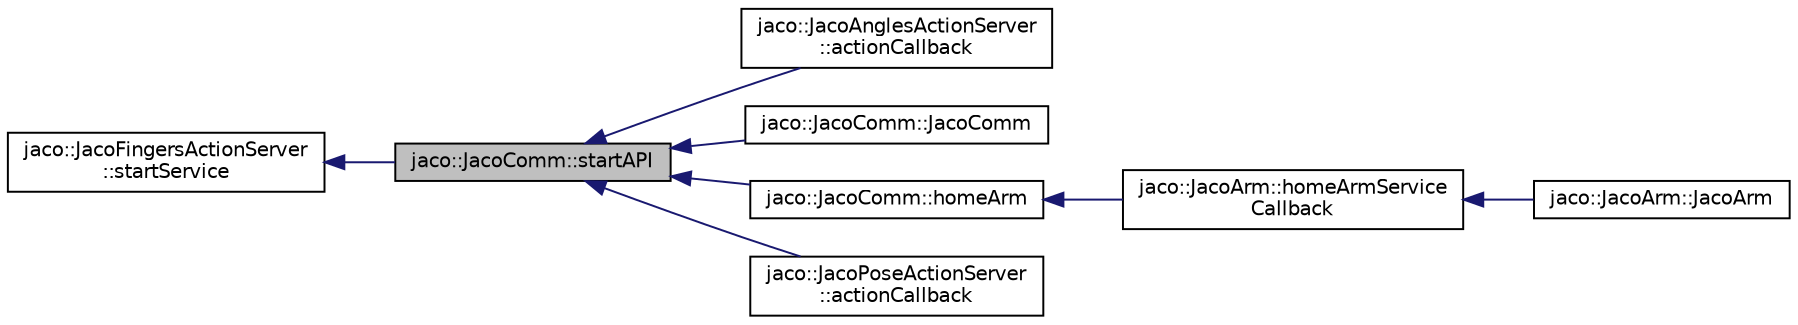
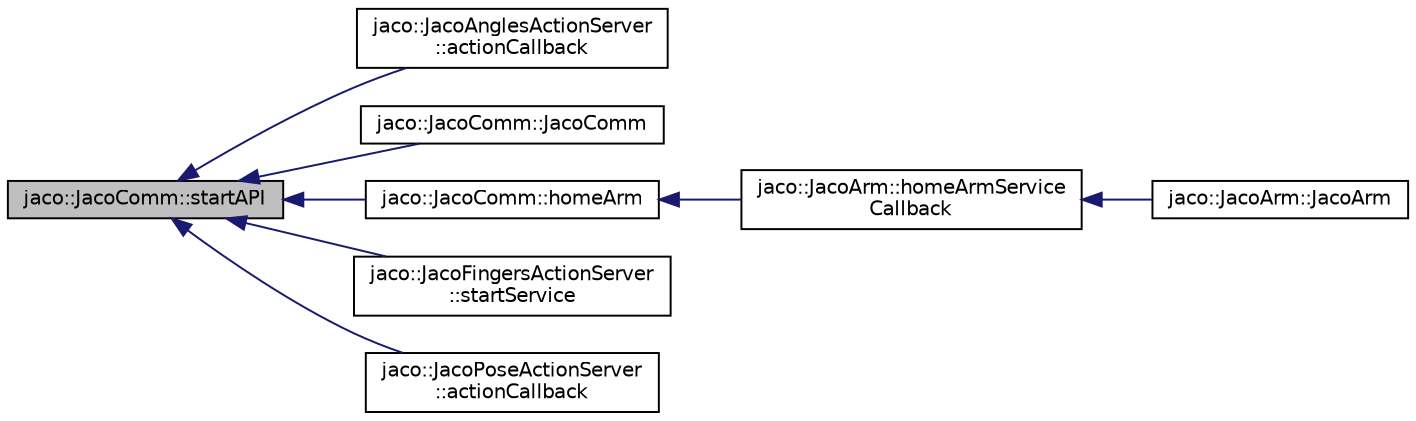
edge "jaco::JacoComm::startAPI" -> "jaco::JacoFingersActionServer ::startService": reversed
